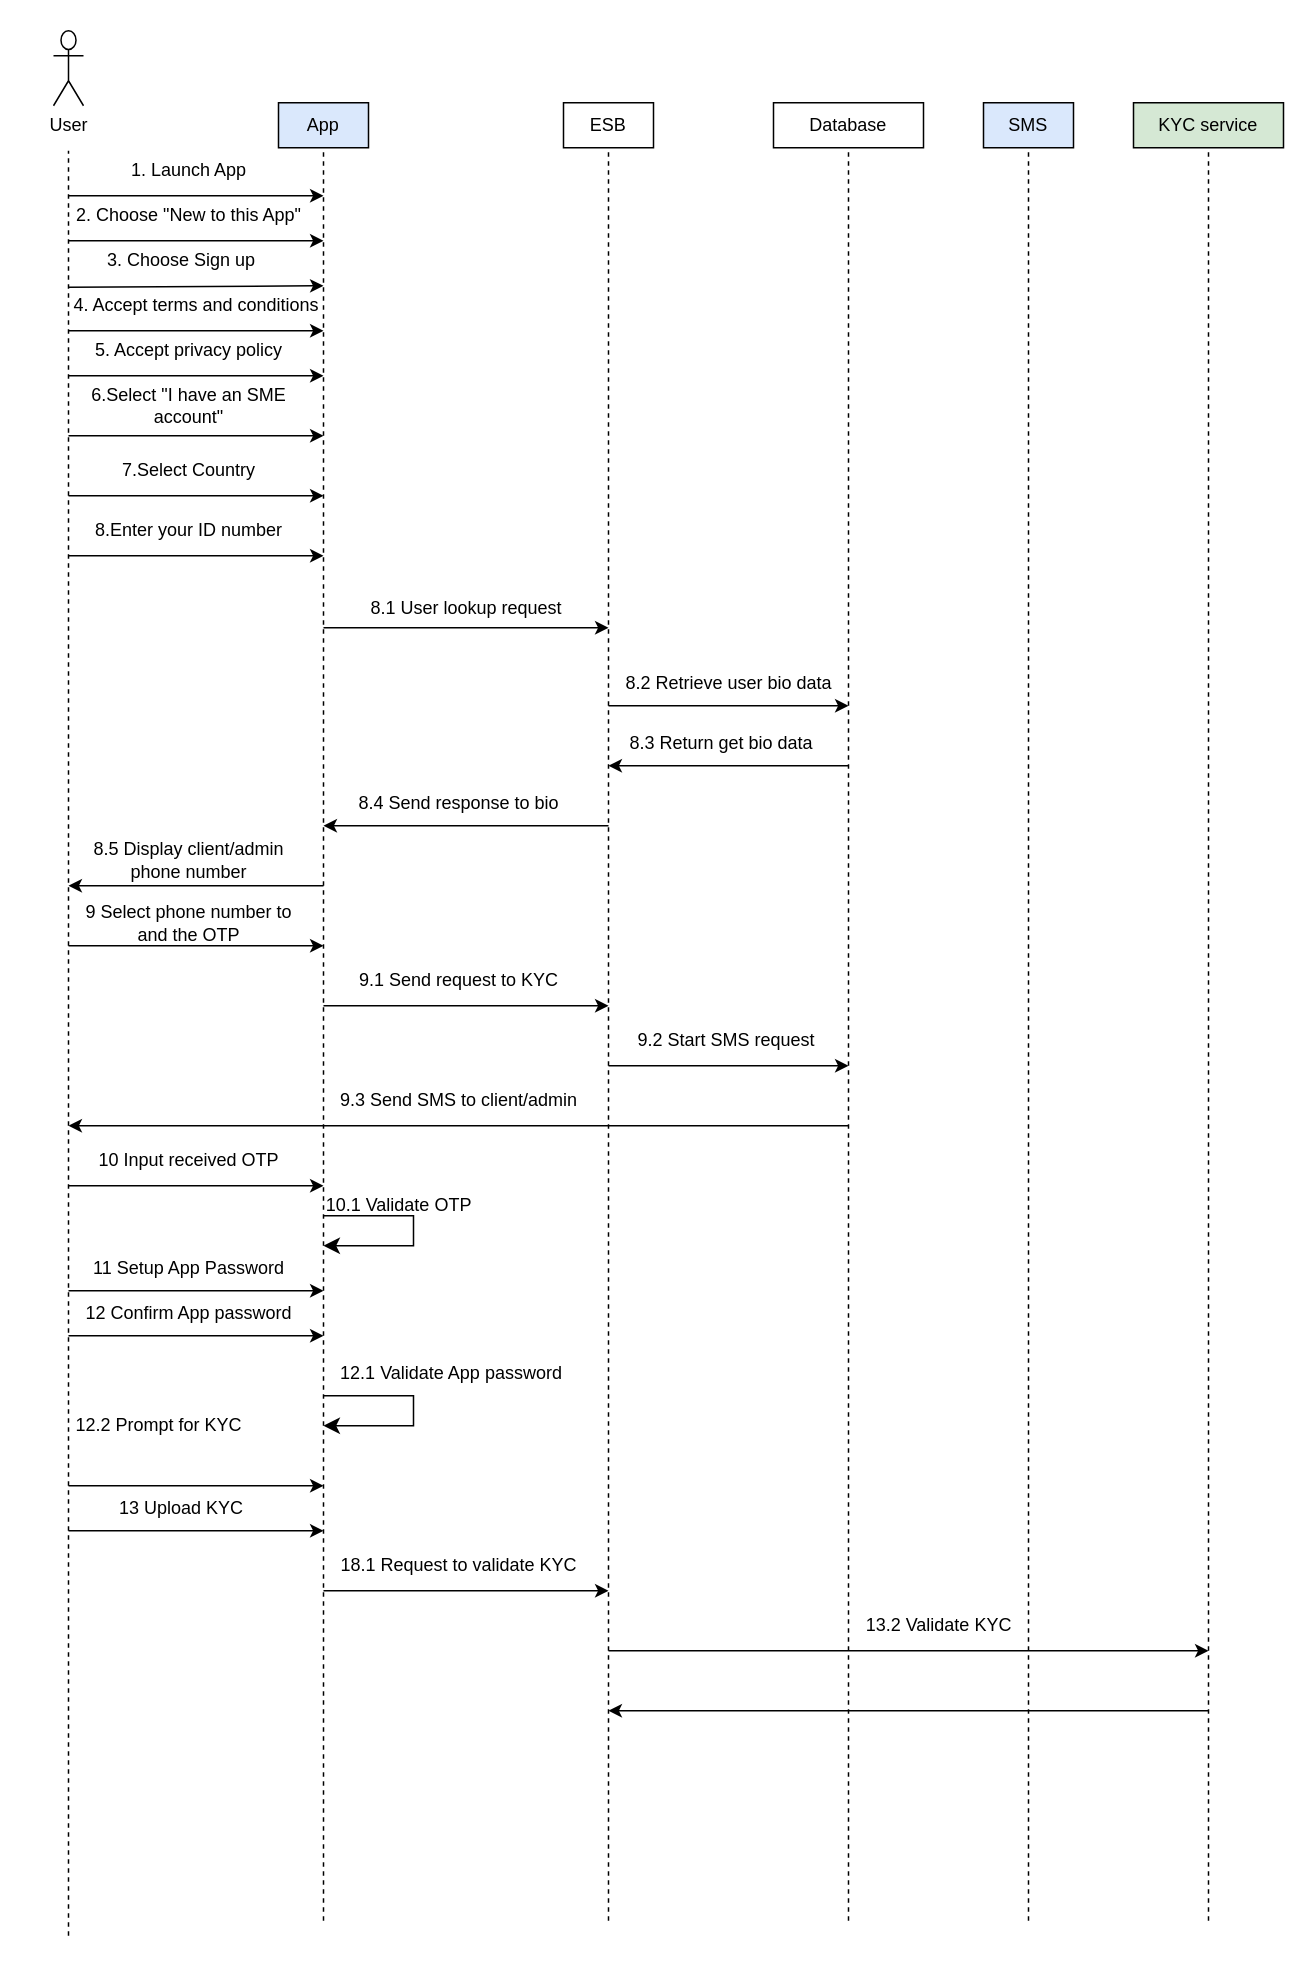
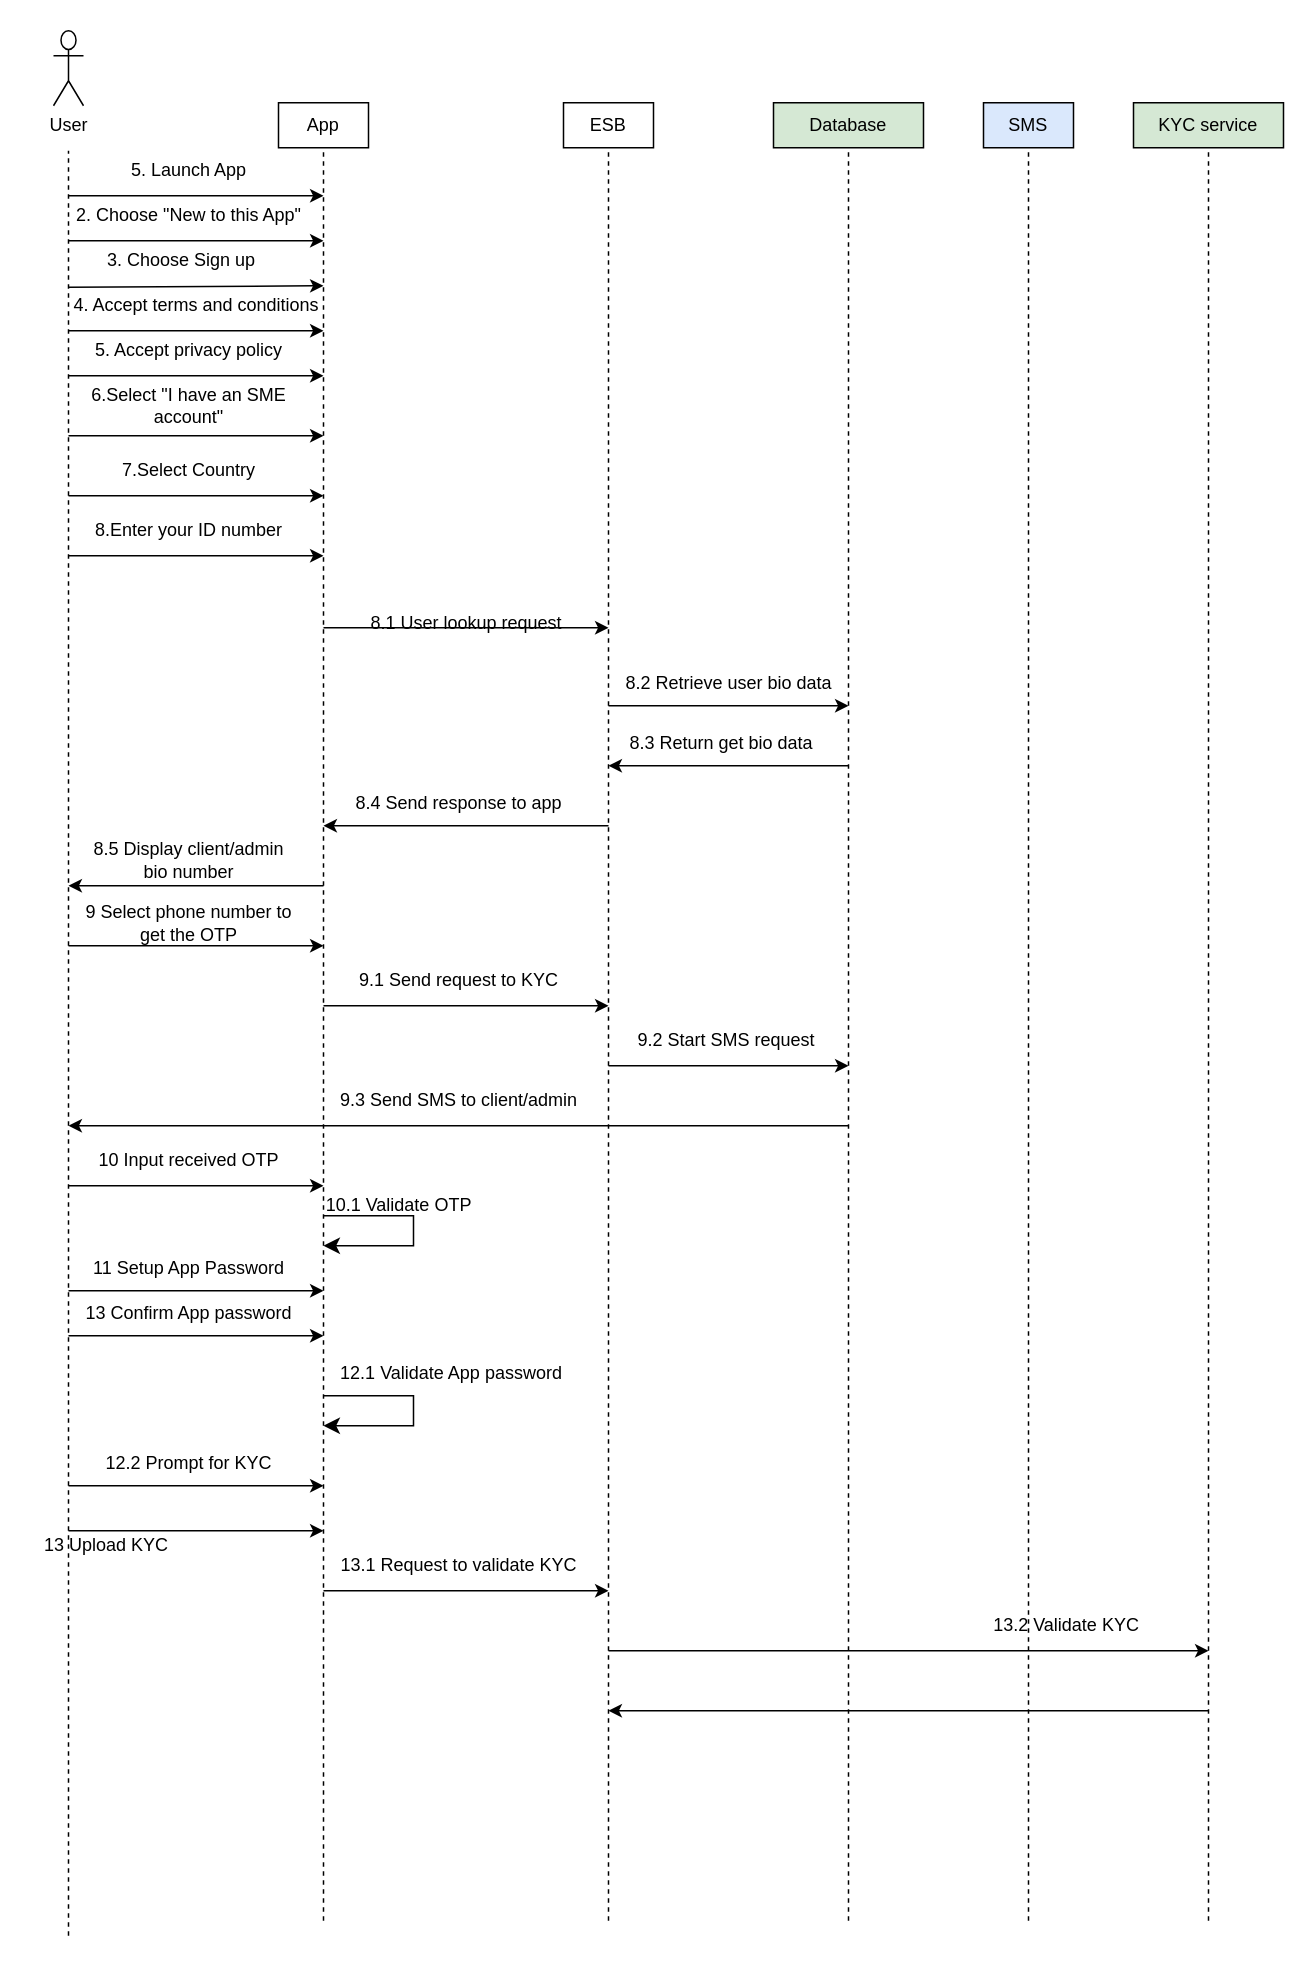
node "App": fillcolor #dae8fc -> #ffffff
node "Database": fillcolor #ffffff -> #d5e8d4
node "1. Launch App": label "1. Launch App" -> "5. Launch App"
node "8.1 User lookup request": moved (466, 608) -> (466, 623)
node "8.4 Send response to bio": label "8.4 Send response to bio" -> "8.4 Send response to app"
node "8.5 Display client/admin phone number": label "8.5 Display client/admin phone number" -> "8.5 Display client/admin bio number"
node "9 Select phone number to and the OTP": label "9 Select phone number to and the OTP" -> "9 Select phone number to get the OTP"
node "12 Confirm App password": label "12 Confirm App password" -> "13 Confirm App password"
node "12.2 Prompt for KYC": moved (158, 1426) -> (188, 1463)
node "13 Upload KYC": moved (181, 1508) -> (106, 1546)
node "18.1 Request to validate KYC": label "18.1 Request to validate KYC" -> "13.1 Request to validate KYC"
node "13.2 Validate KYC": moved (938, 1625) -> (1066, 1625)
